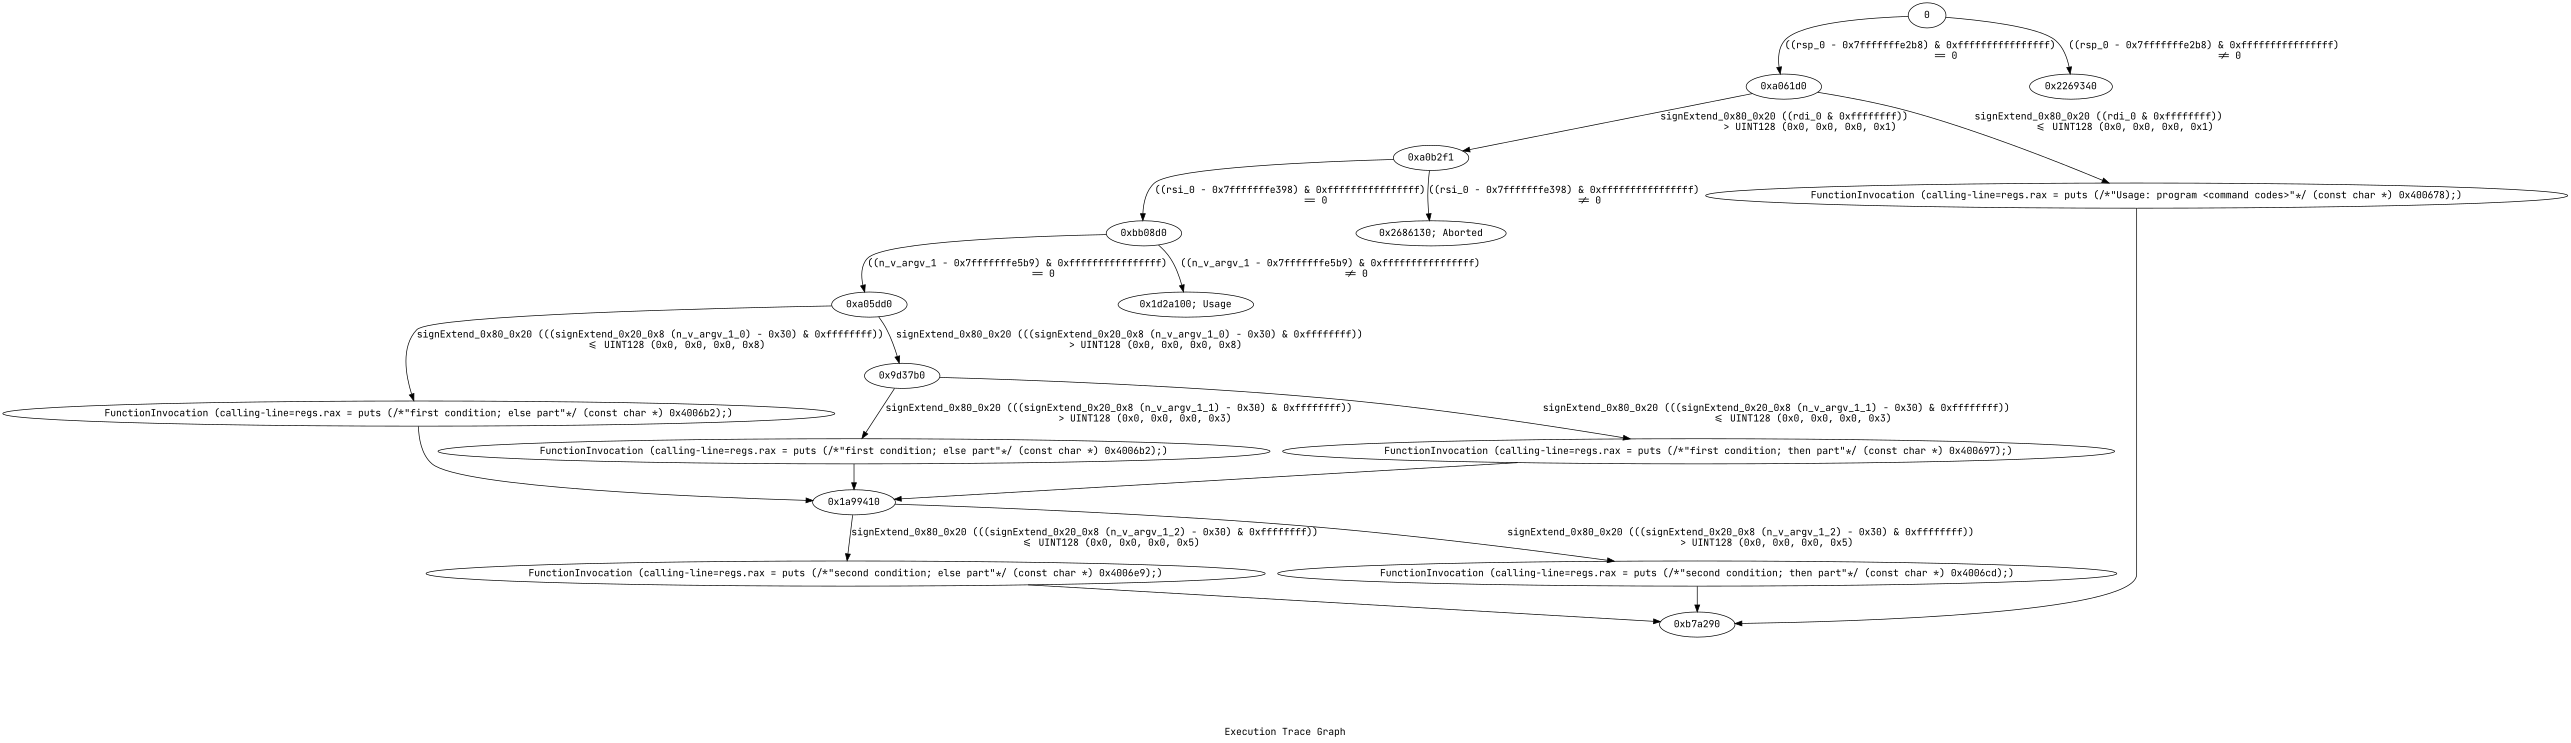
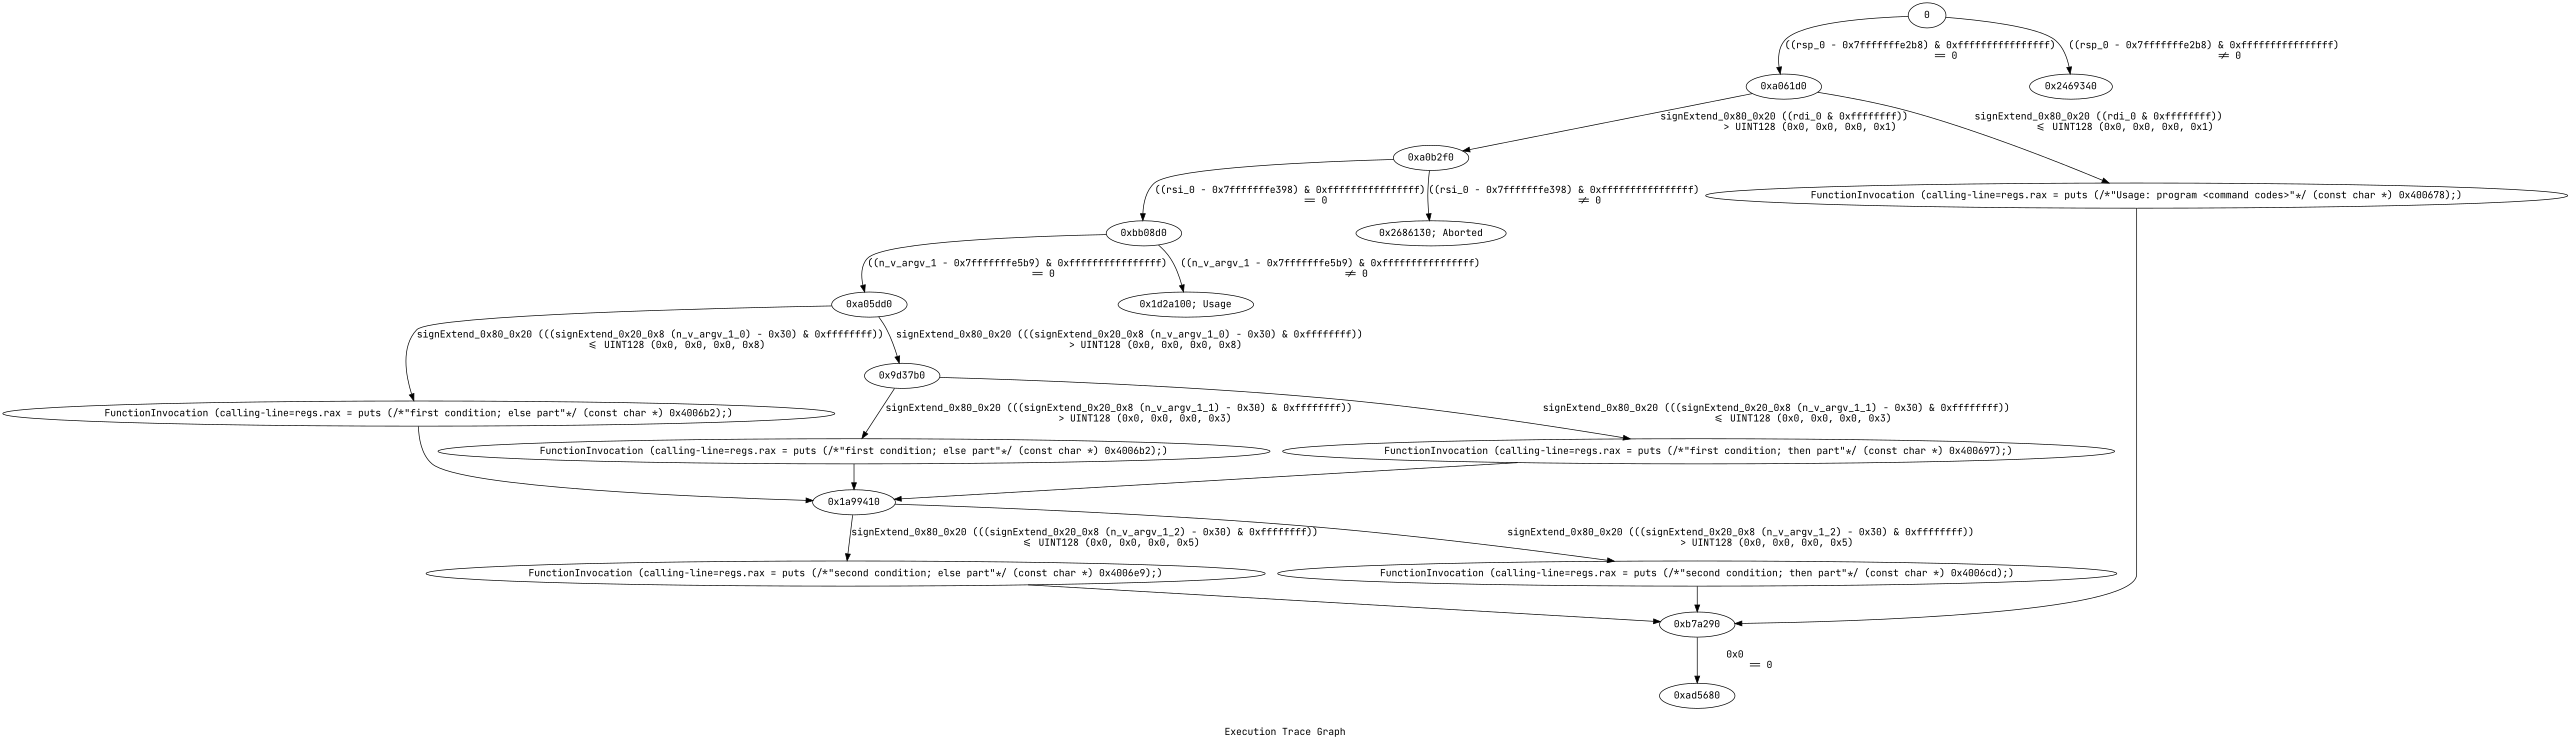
node "0x2269340": label "0x2269340" -> "0x2469340"
node "0xa0b2f1": label "0xa0b2f1" -> "0xa0b2f0"
node "0xad5680": added
